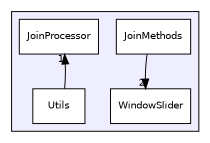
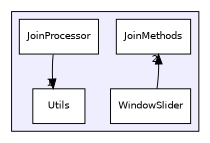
edge "JoinMethods" -> "WindowSlider": reversed
edge "Utils" -> "JoinProcessor": reversed
